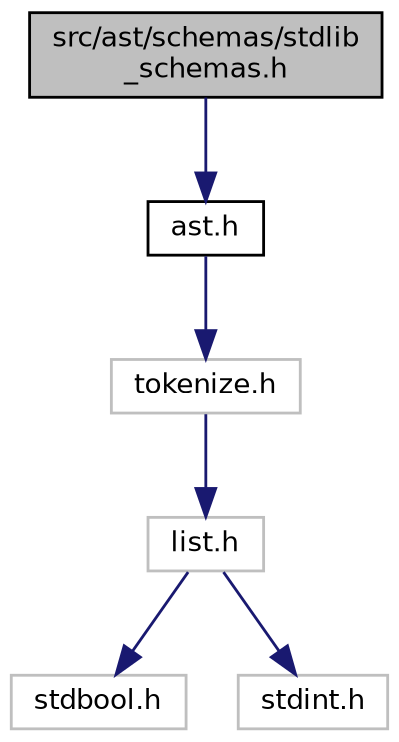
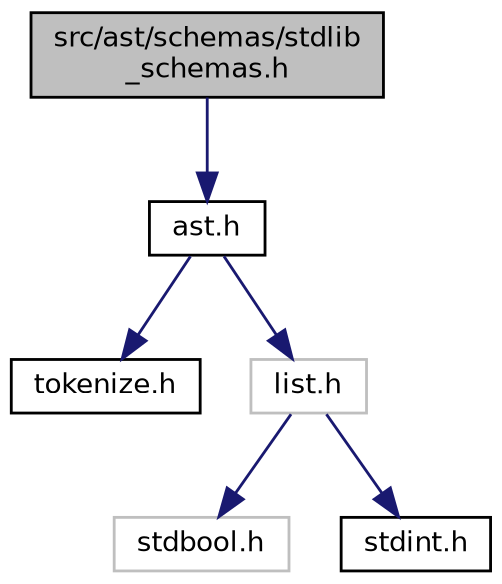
node "tokenize.h": color grey75 -> black
edge "tokenize.h" -> "list.h": now "ast.h" -> "list.h"
node "stdint.h": color grey75 -> black
